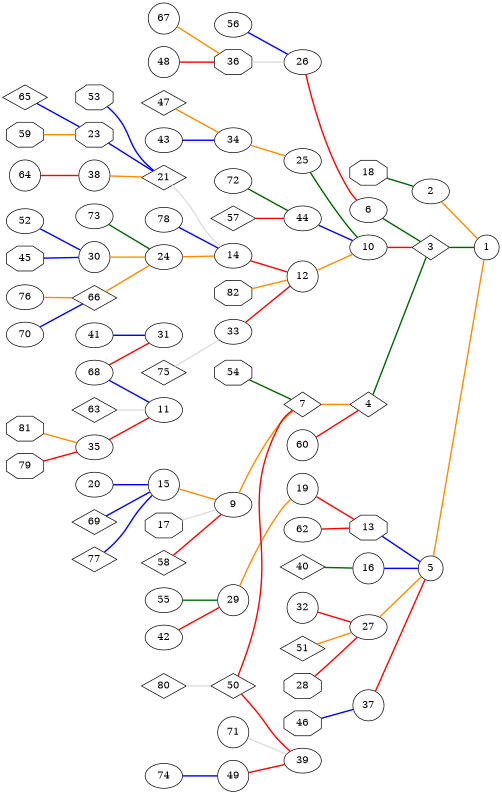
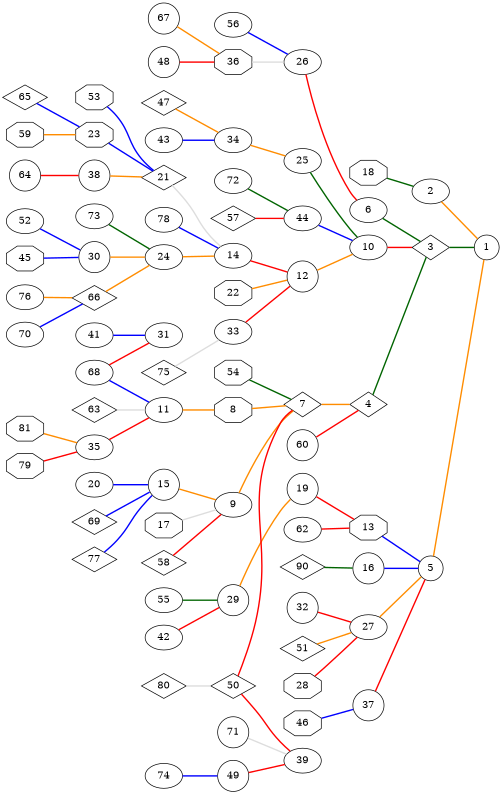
node "82": label "82" -> "22"
node "8": added
node "40": label "40" -> "90"
